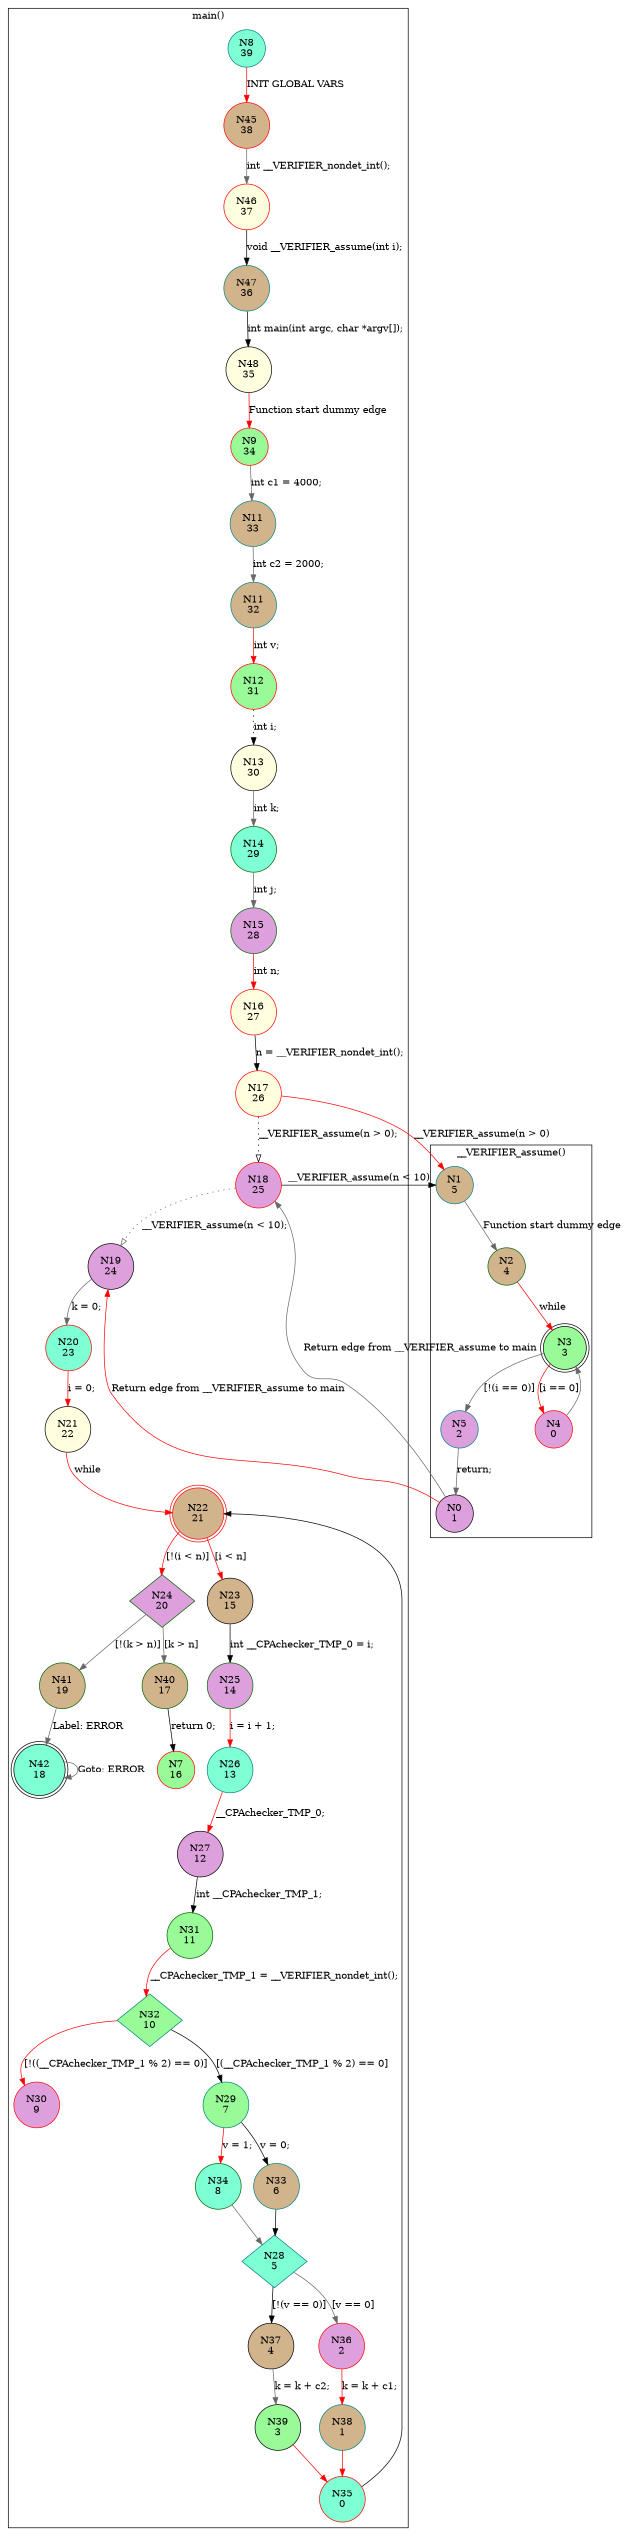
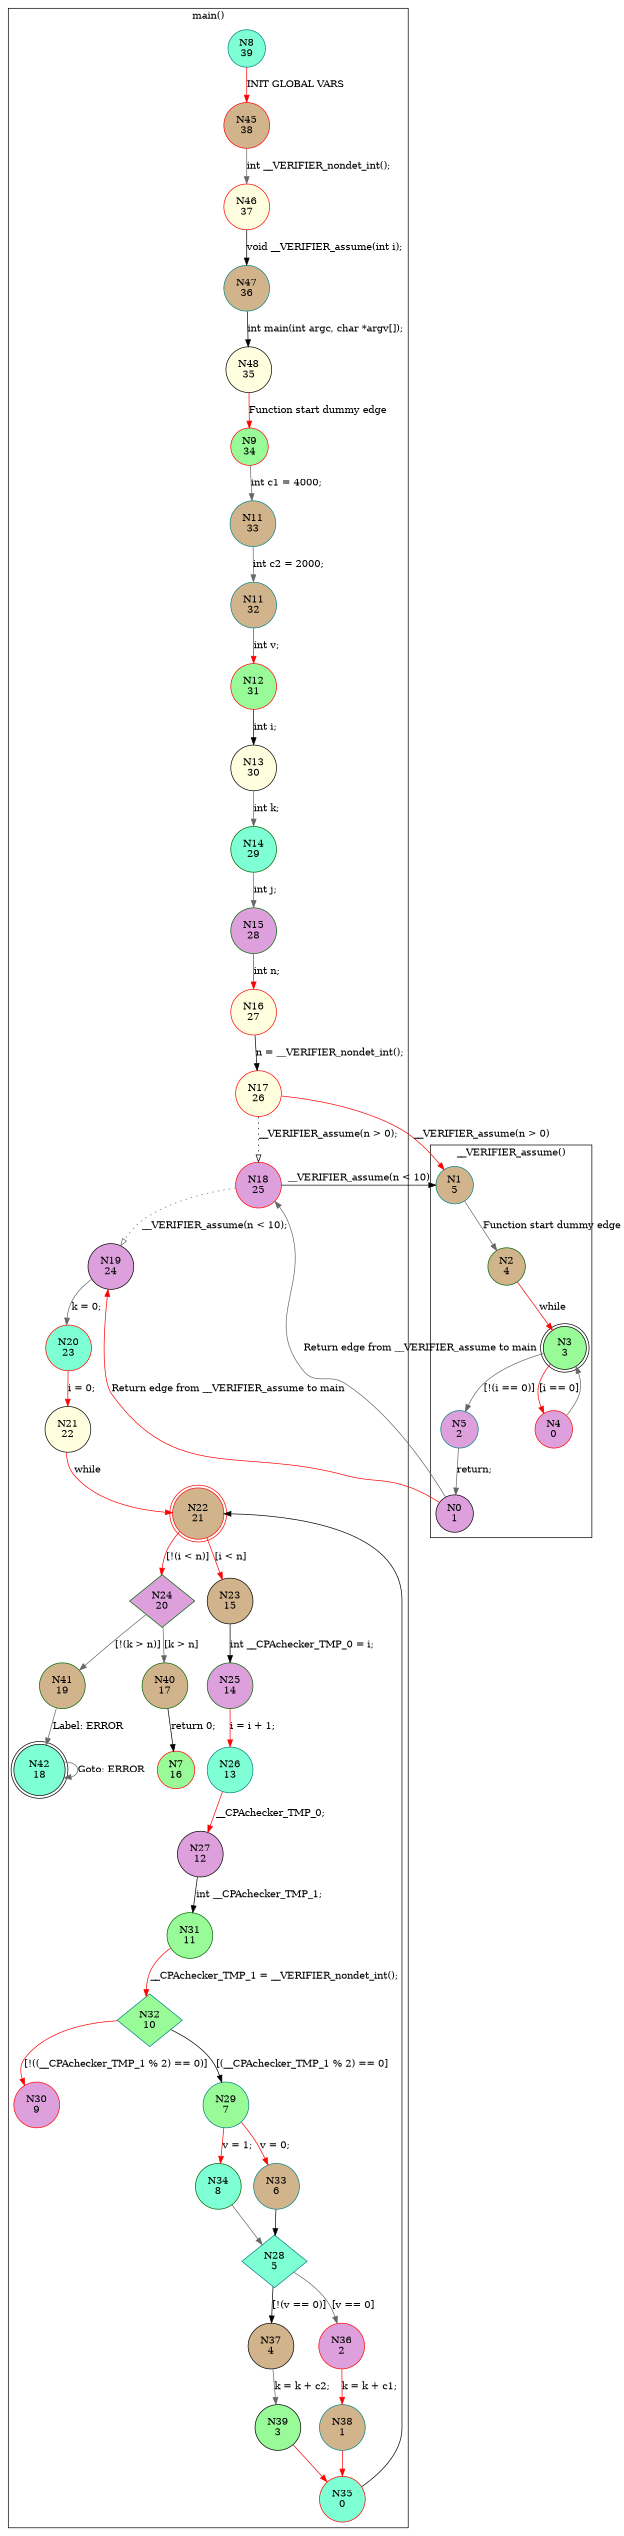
edge "N12 31" -> "N13 30": style dotted -> solid
edge "N29 7" -> "N33 6": color black -> red
